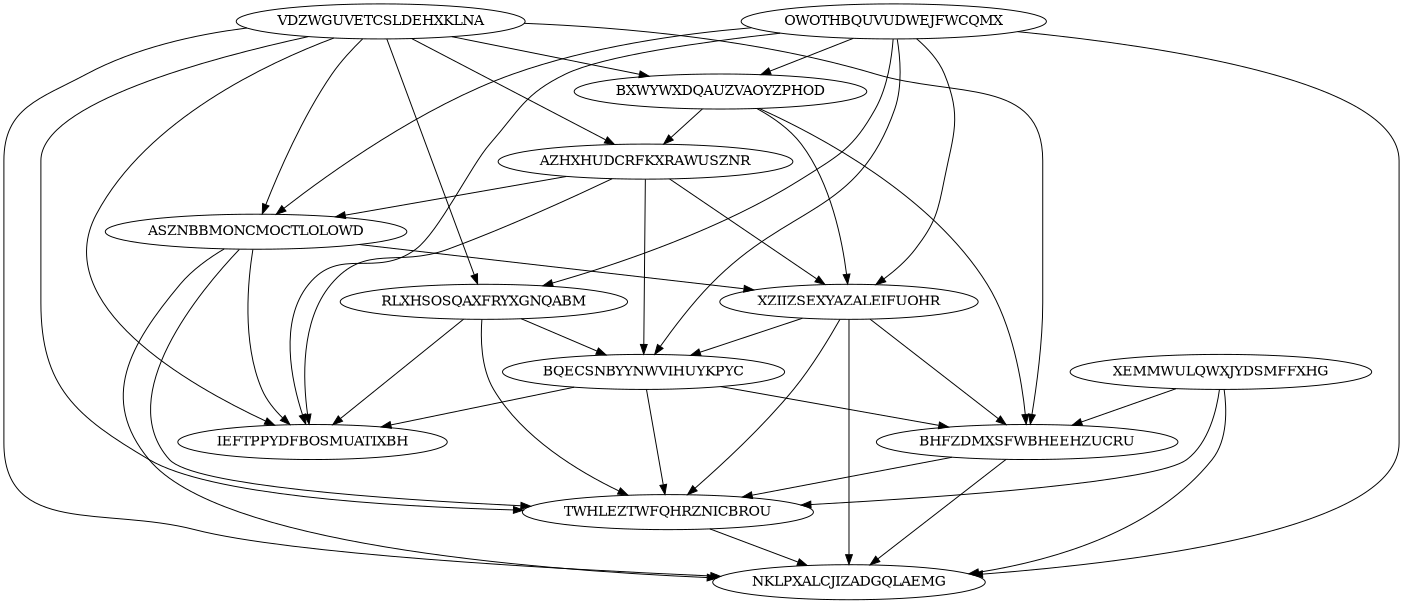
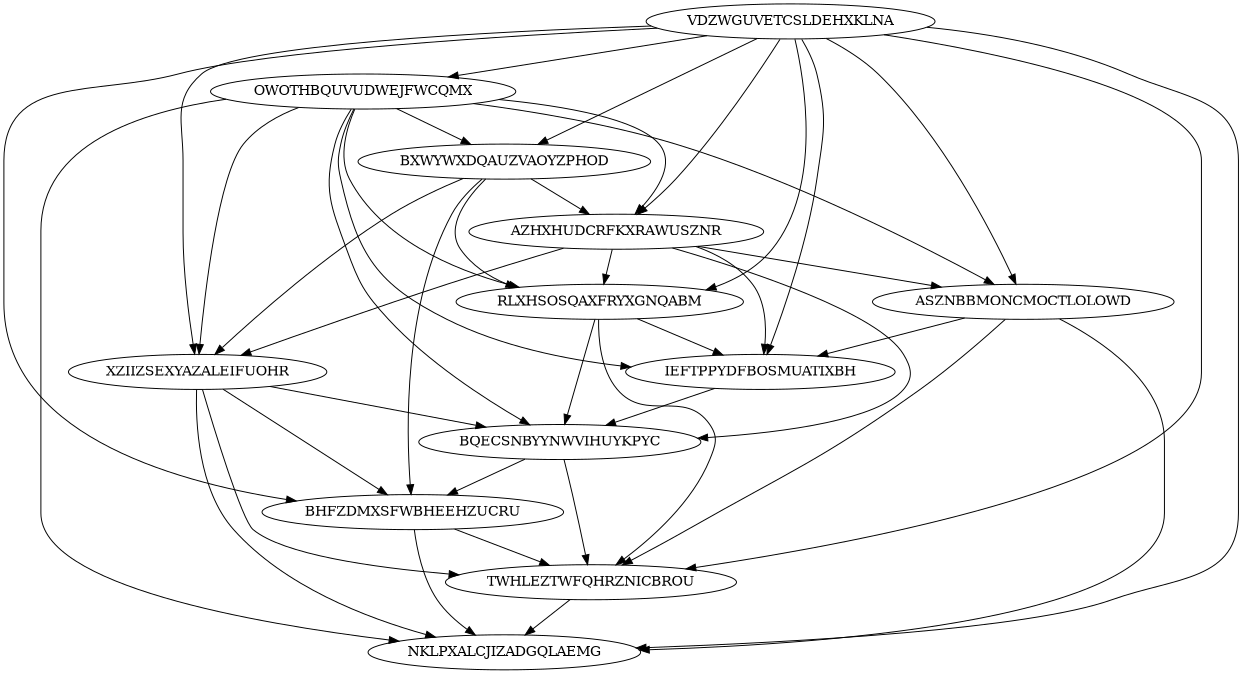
edge "VDZWGUVETCSLDEHXKLNA" -> "OWOTHBQUVUDWEJFWCQMX": added
edge "OWOTHBQUVUDWEJFWCQMX" -> "AZHXHUDCRFKXRAWUSZNR": added
edge "BXWYWXDQAUZVAOYZPHOD" -> "RLXHSOSQAXFRYXGNQABM": added
edge "AZHXHUDCRFKXRAWUSZNR" -> "RLXHSOSQAXFRYXGNQABM": added
edge "ASZNBBMONCMOCTLOLOWD" -> "XZIIZSEXYAZALEIFUOHR": now "VDZWGUVETCSLDEHXKLNA" -> "XZIIZSEXYAZALEIFUOHR"
node "XEMMWULQWXJYDSMFFXHG": removed
edge "BQECSNBYYNWVIHUYKPYC" -> "IEFTPPYDFBOSMUATIXBH": reversed
